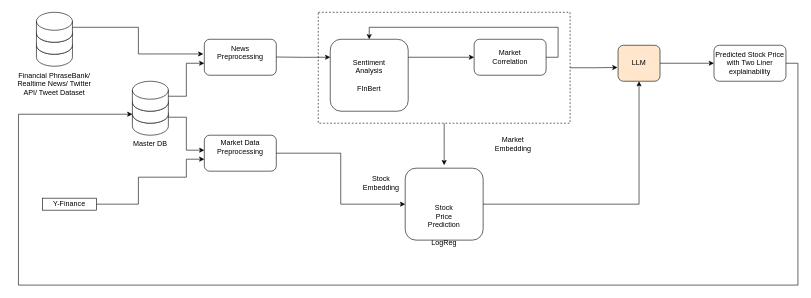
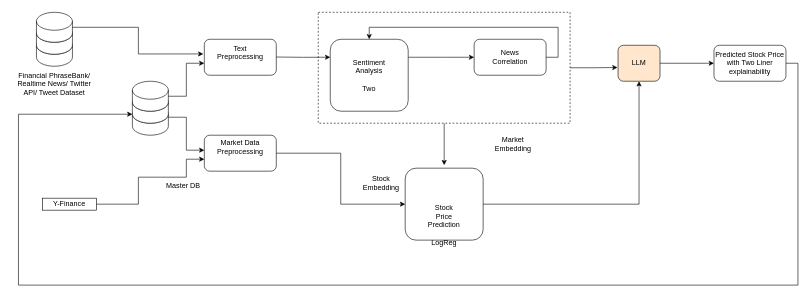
node "News Preprocessing": label "News Preprocessing" -> "Text Preprocessing"
node "Market Correlation": label "Market Correlation" -> "News Correlation"
node "Sentiment Analysis FInBert": label "Sentiment Analysis FInBert" -> "Sentiment Analysis Two"
node "Master DB": moved (150, 144) -> (183, 186)
